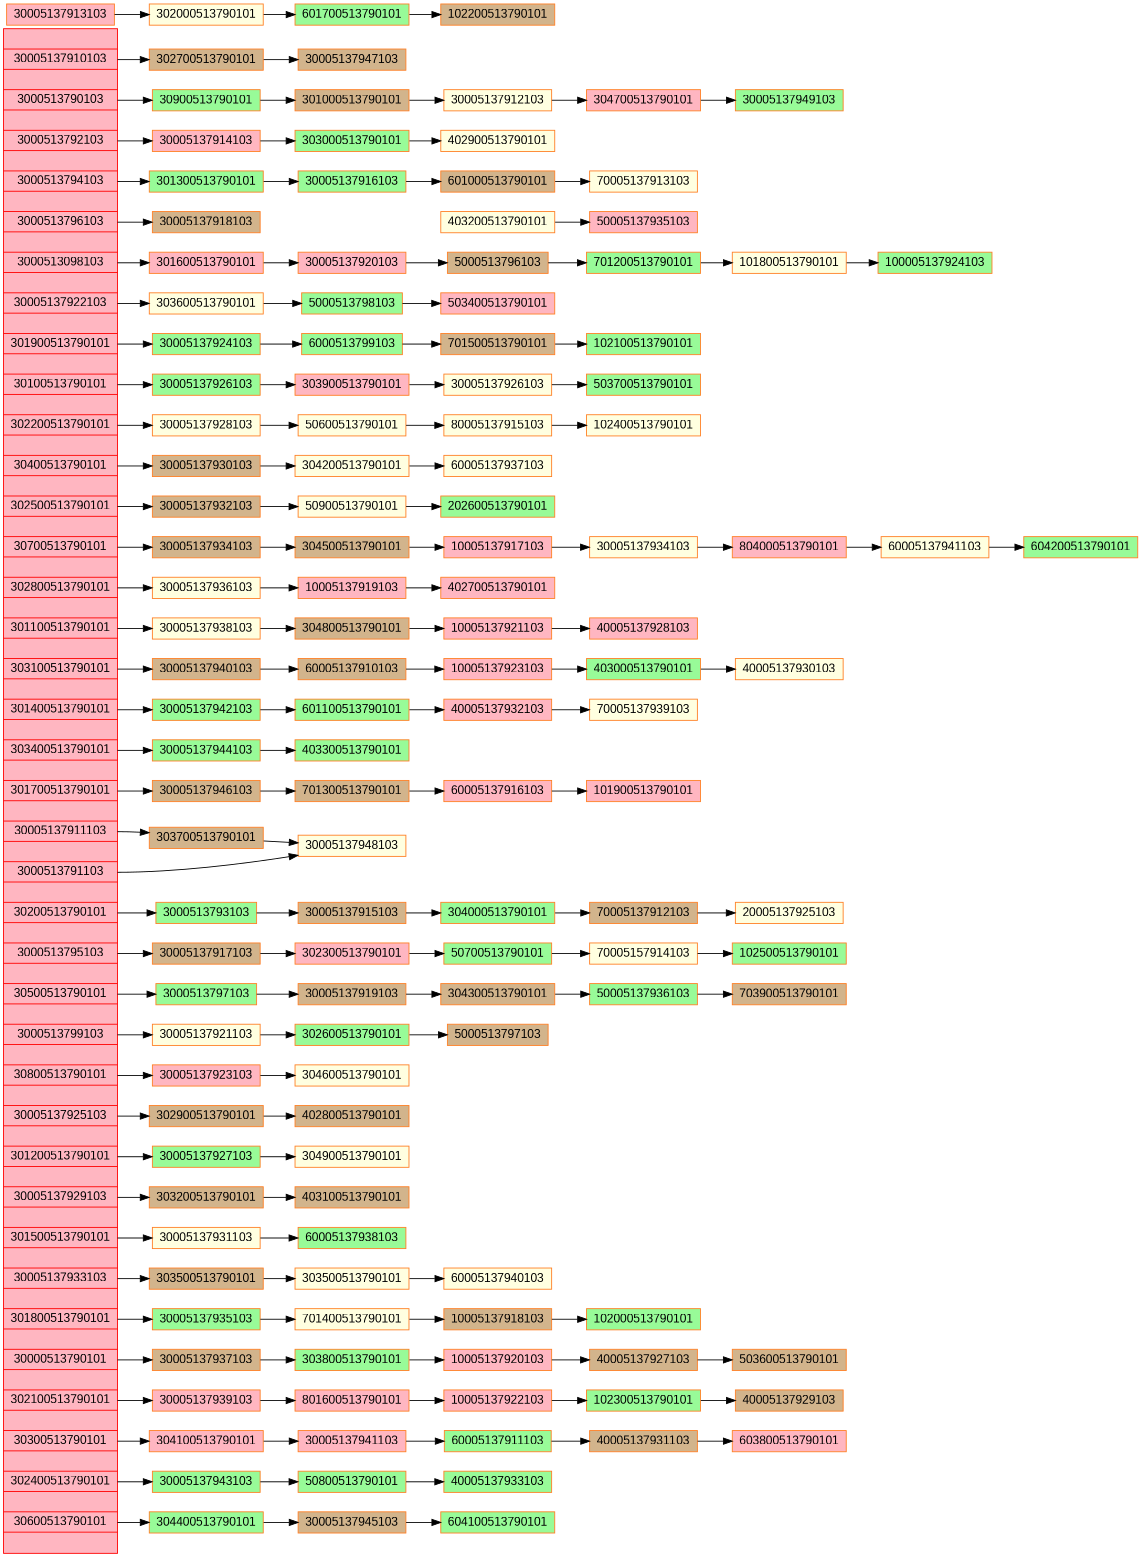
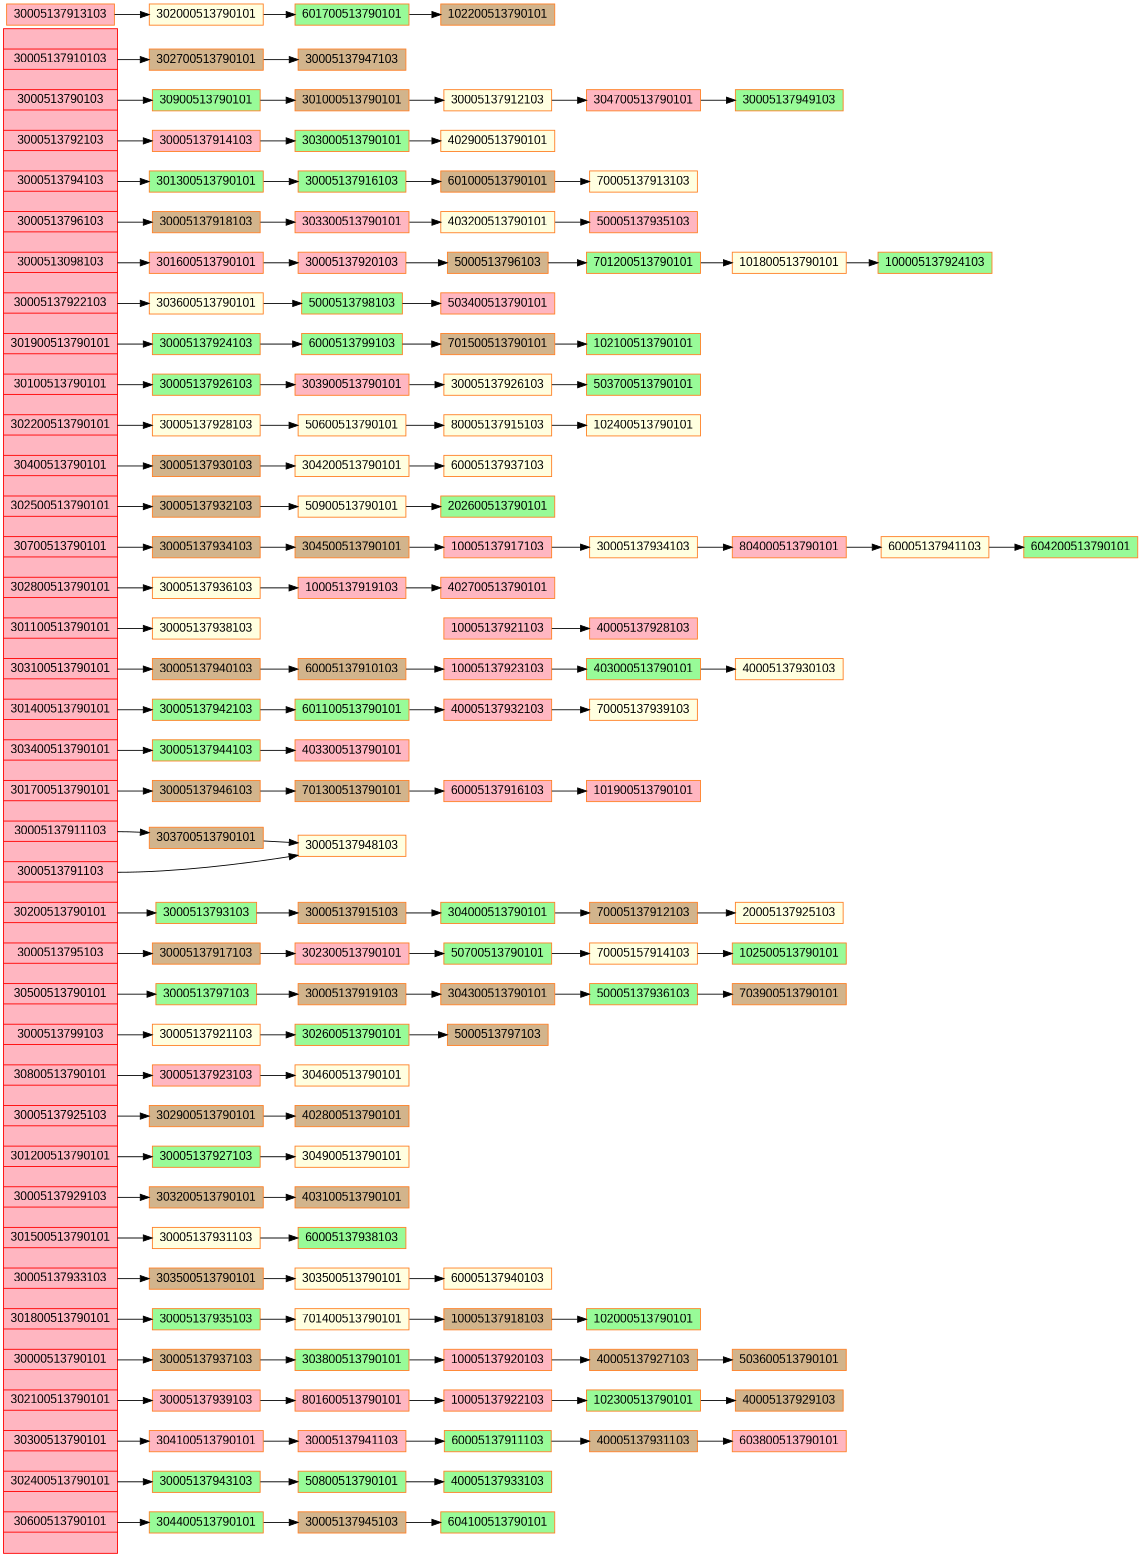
node "303300513790101": added
node "304800513790101": removed
node "403300513790101": fillcolor palegreen -> lightpink
